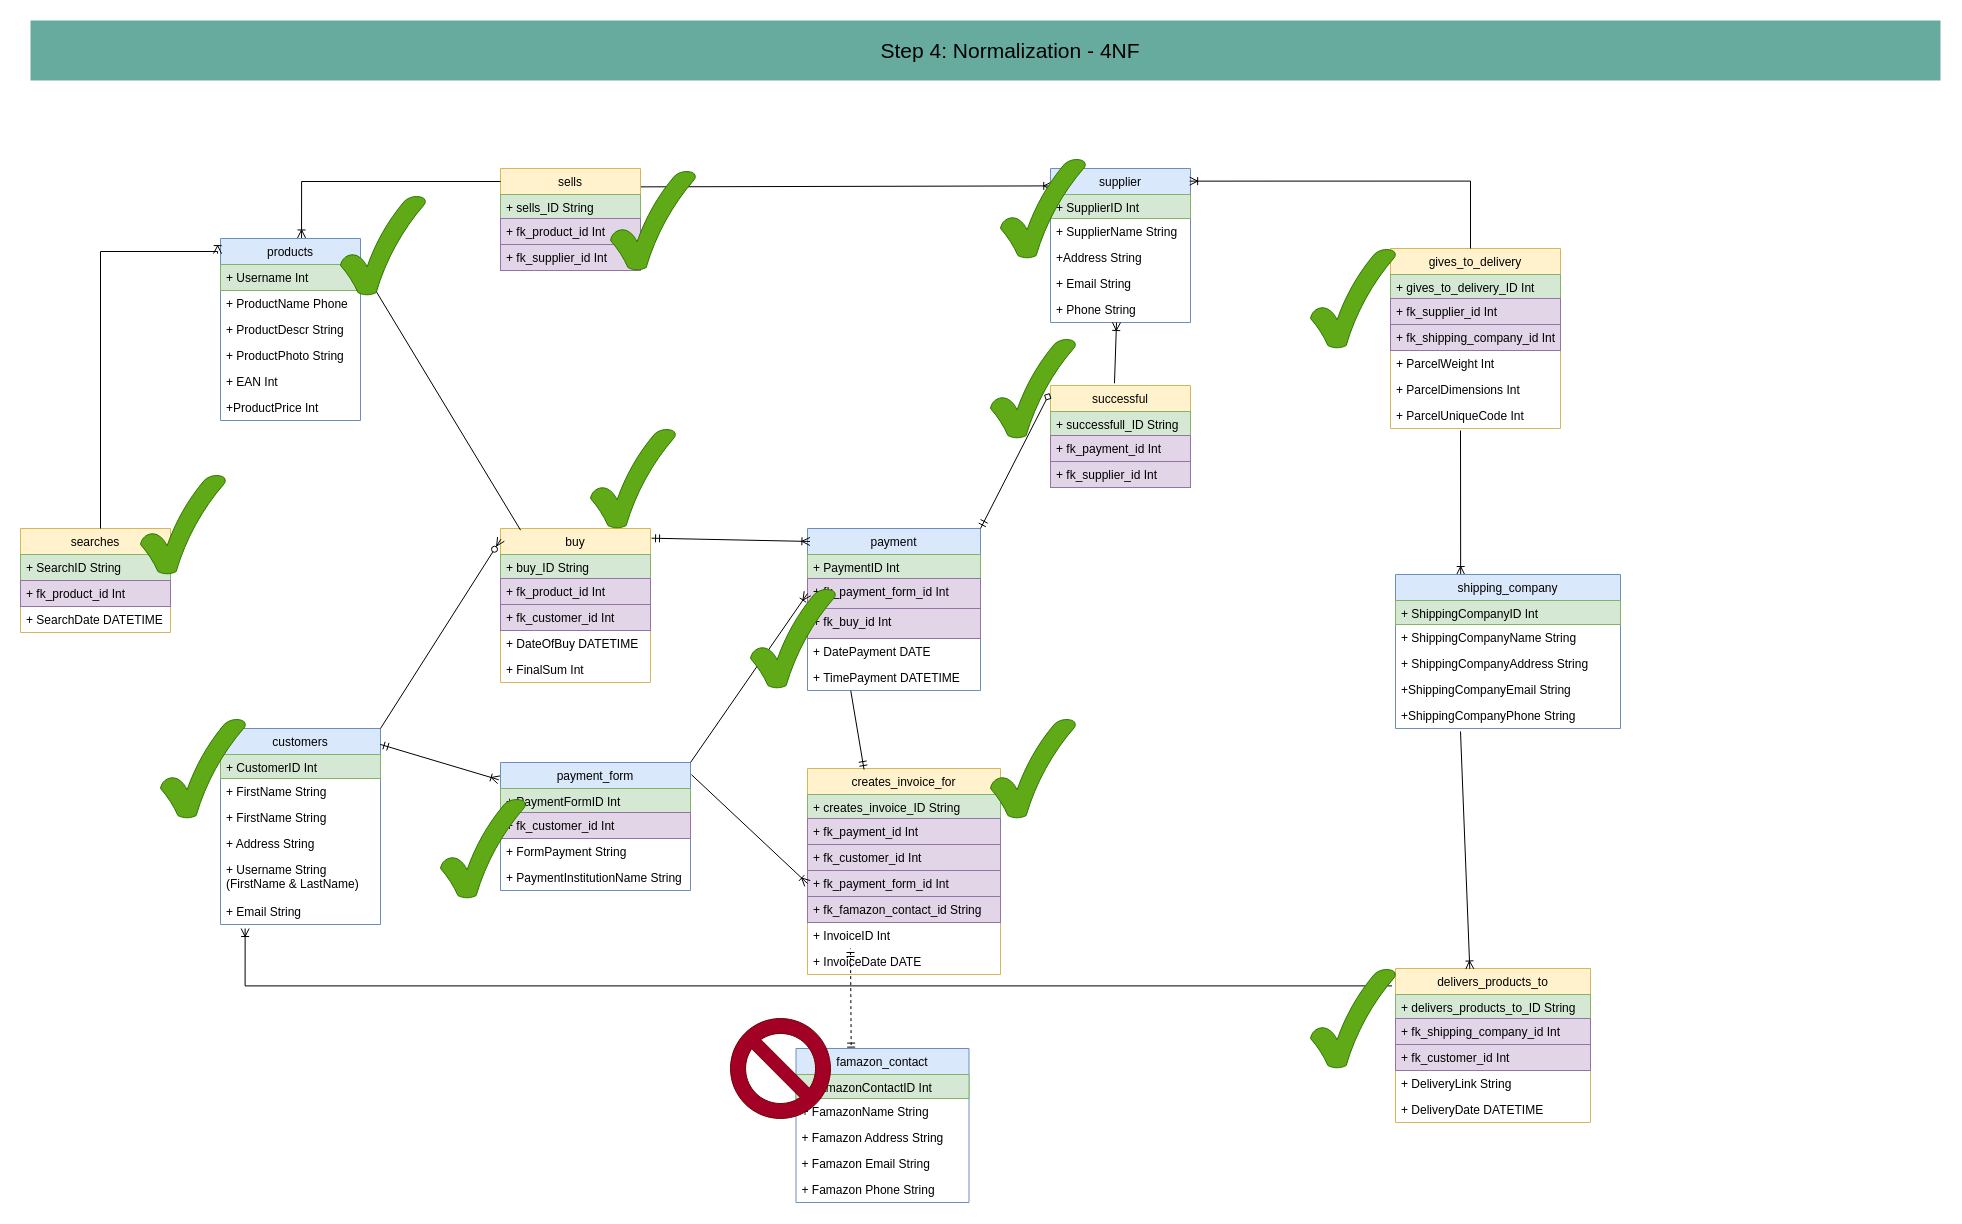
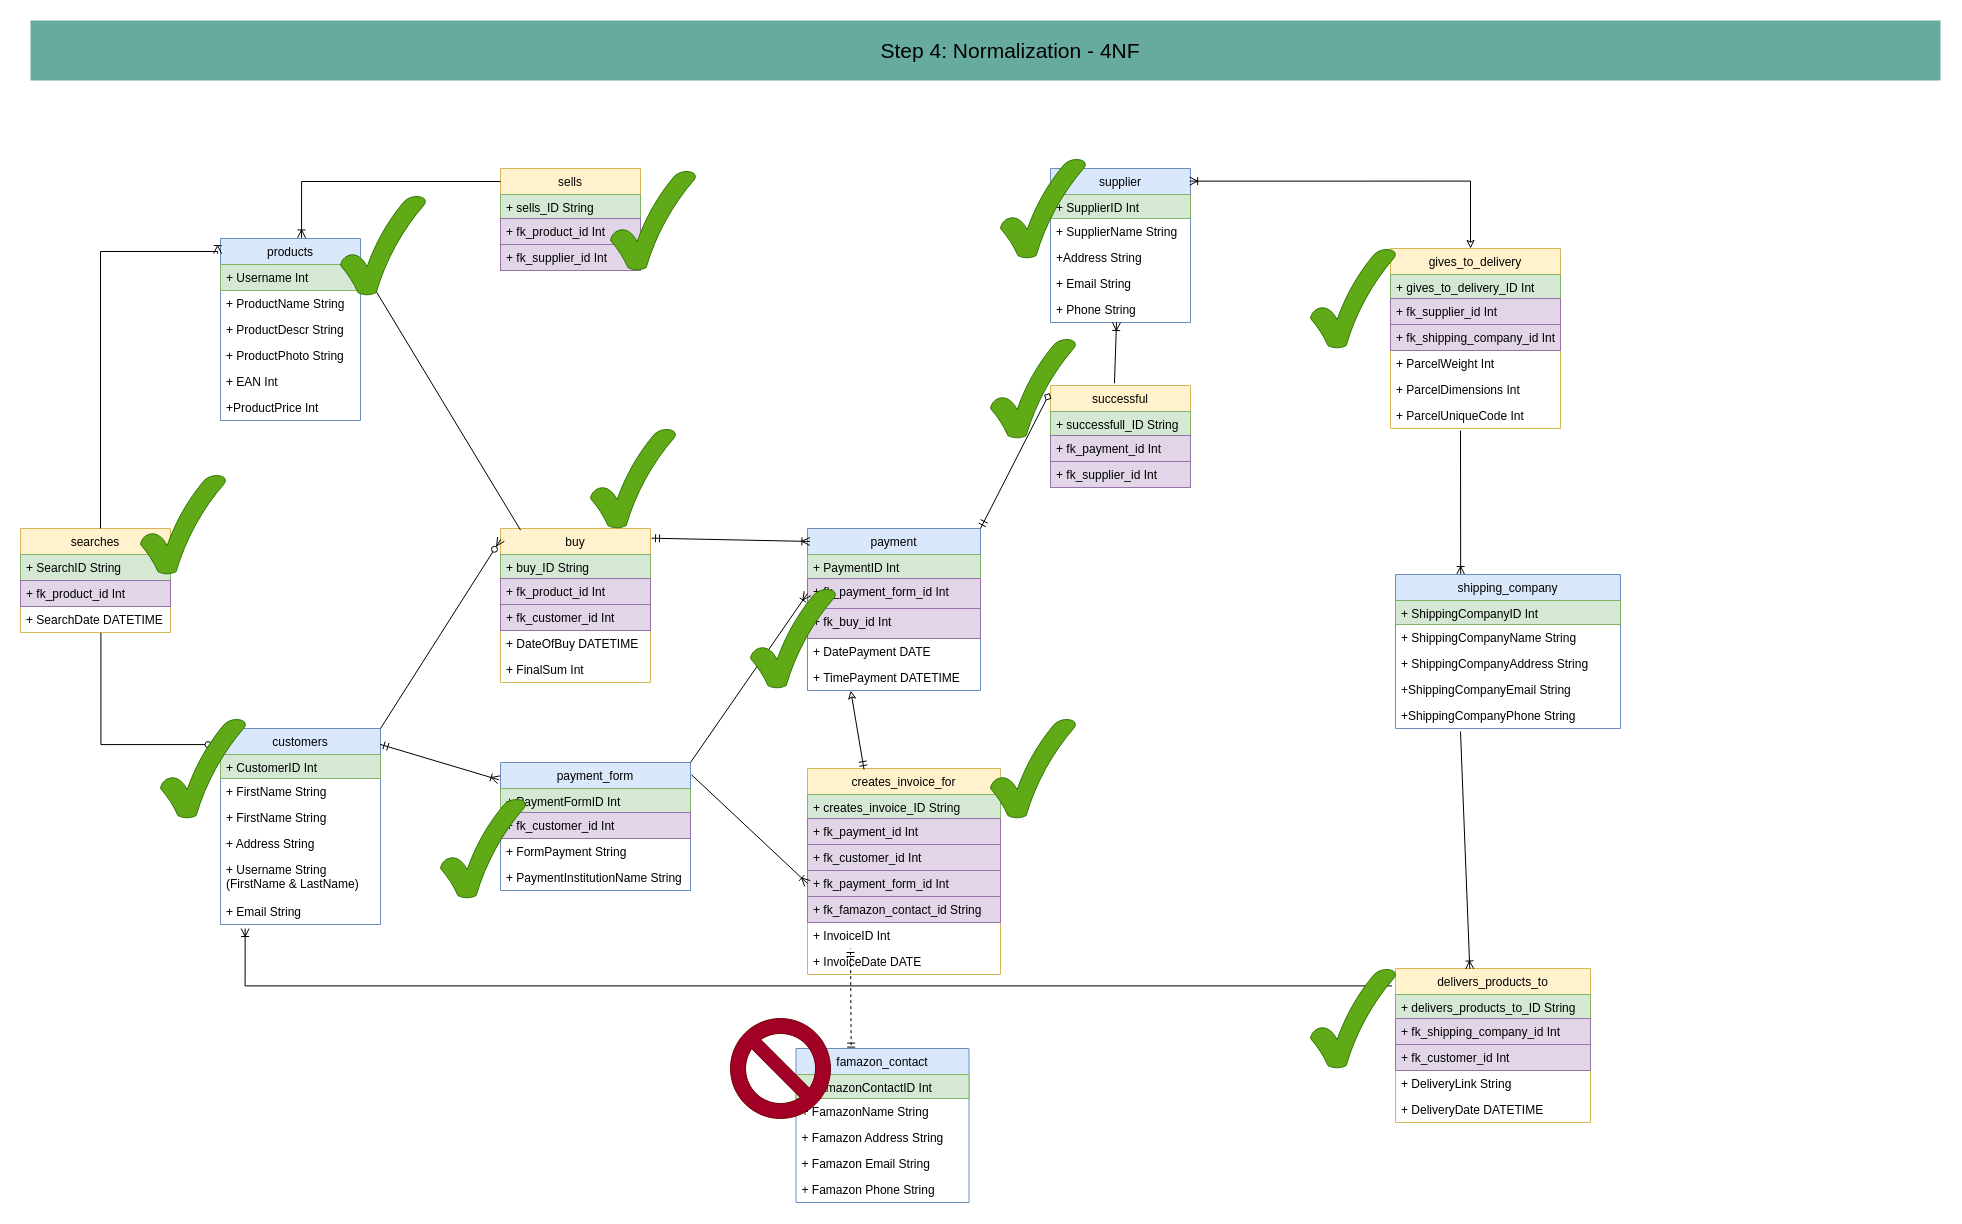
edge "sells" -> "supplier": removed
edge "gives_to_delivery" -> "supplier": arrowhead none -> classic
node "+ ProductName Phone": label "+ ProductName Phone" -> "+ ProductName String"
edge "+ TimePayment DATETIME" -> "creates_invoice_for": arrowhead none -> classic
edge "+ SearchDate DATETIME" -> "customers": added
